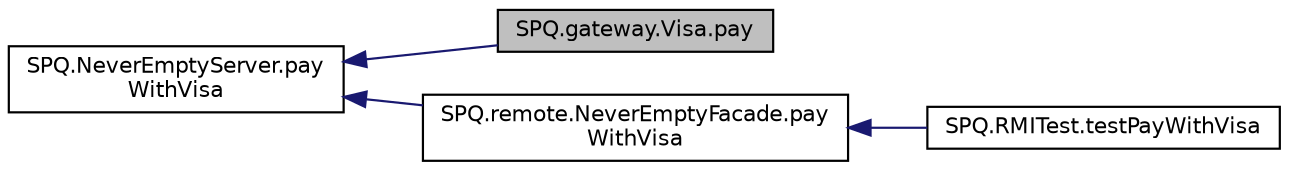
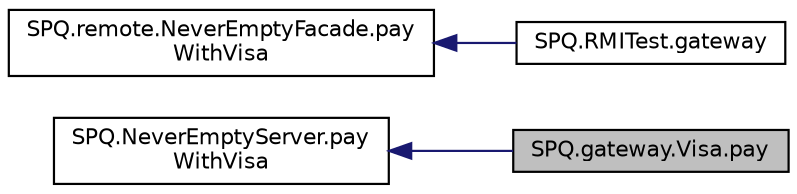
edge "SPQ.remote.NeverEmptyFacade.pay WithVisa" -> "SPQ.NeverEmptyServer.pay WithVisa": removed
node "SPQ.RMITest.testPayWithVisa": label "SPQ.RMITest.testPayWithVisa" -> "SPQ.RMITest.gateway"
